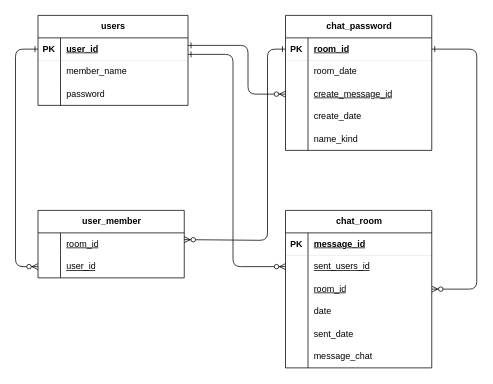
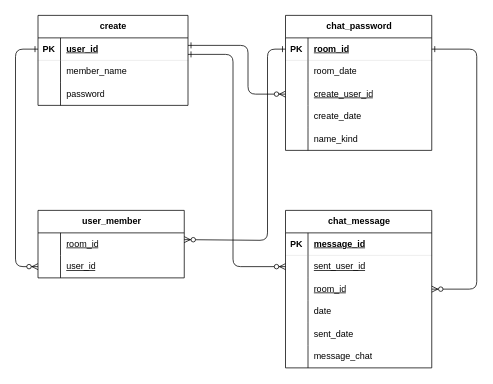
node "users": label "users" -> "create"
node "create_message_id": label "create_message_id" -> "create_user_id"
node "chat_room": label "chat_room" -> "chat_message"
node "sent_users_id": label "sent_users_id" -> "sent_user_id"
